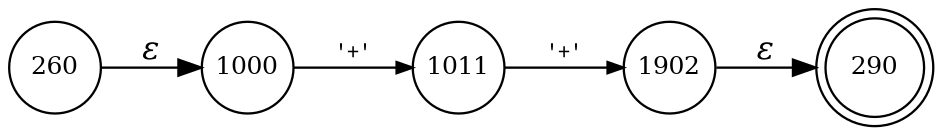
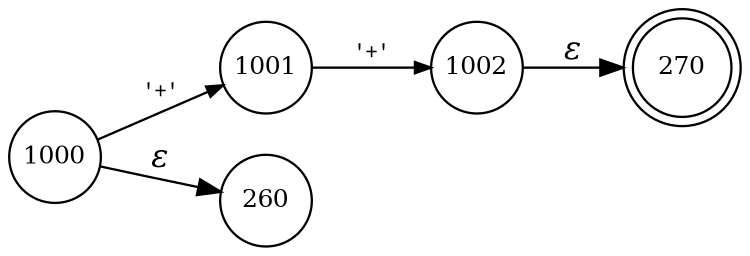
edge "260" -> "1000": reversed
node "1011": label "1011" -> "1001"
node "1902": label "1902" -> "1002"
node "290": label "290" -> "270"
